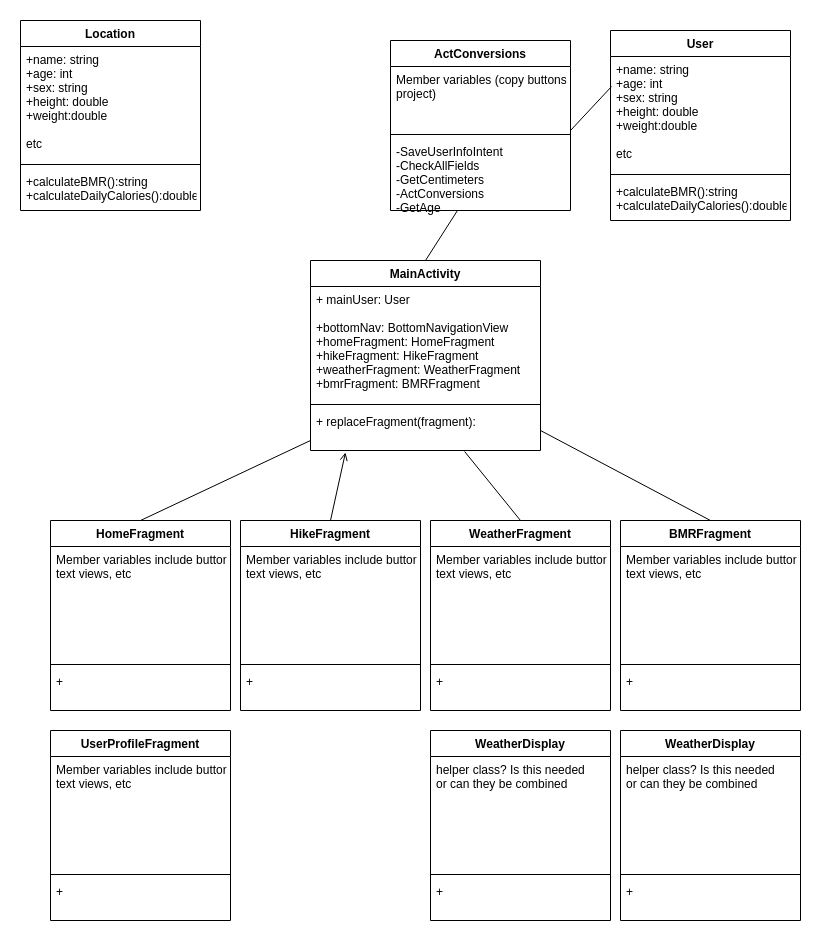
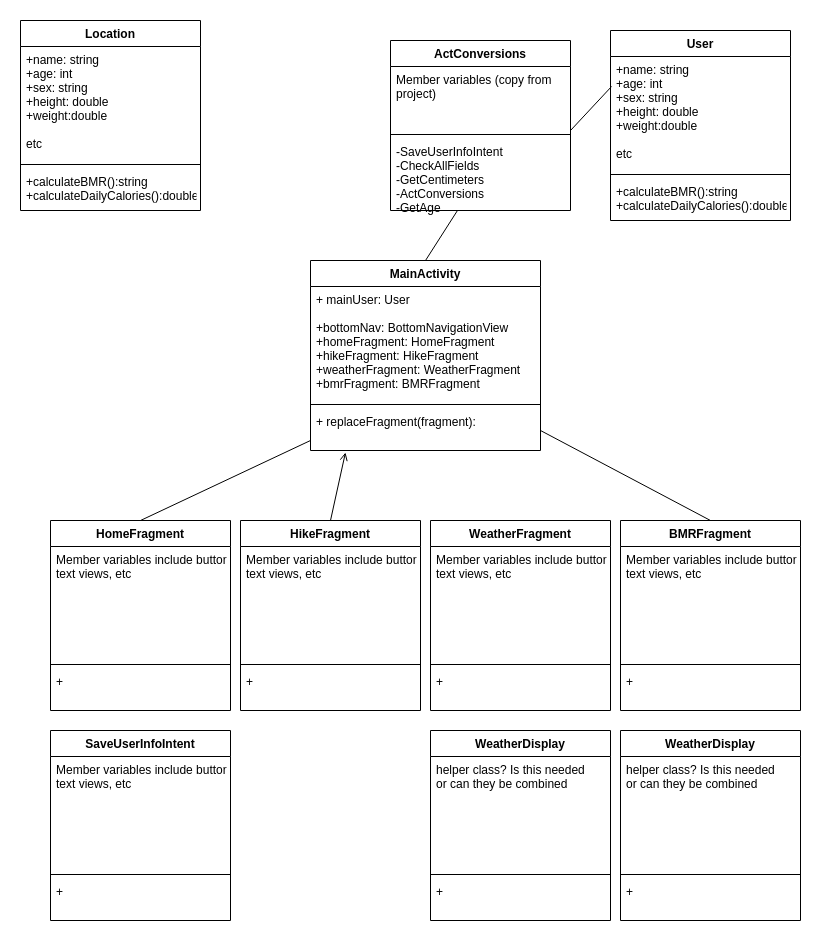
node "Member variables (copy buttons project)": label "Member variables (copy buttons project)" -> "Member variables (copy from project)"
edge "+ replaceFragment(fragment):" -- "WeatherFragment": removed
node "UserProfileFragment": label "UserProfileFragment" -> "SaveUserInfoIntent"
